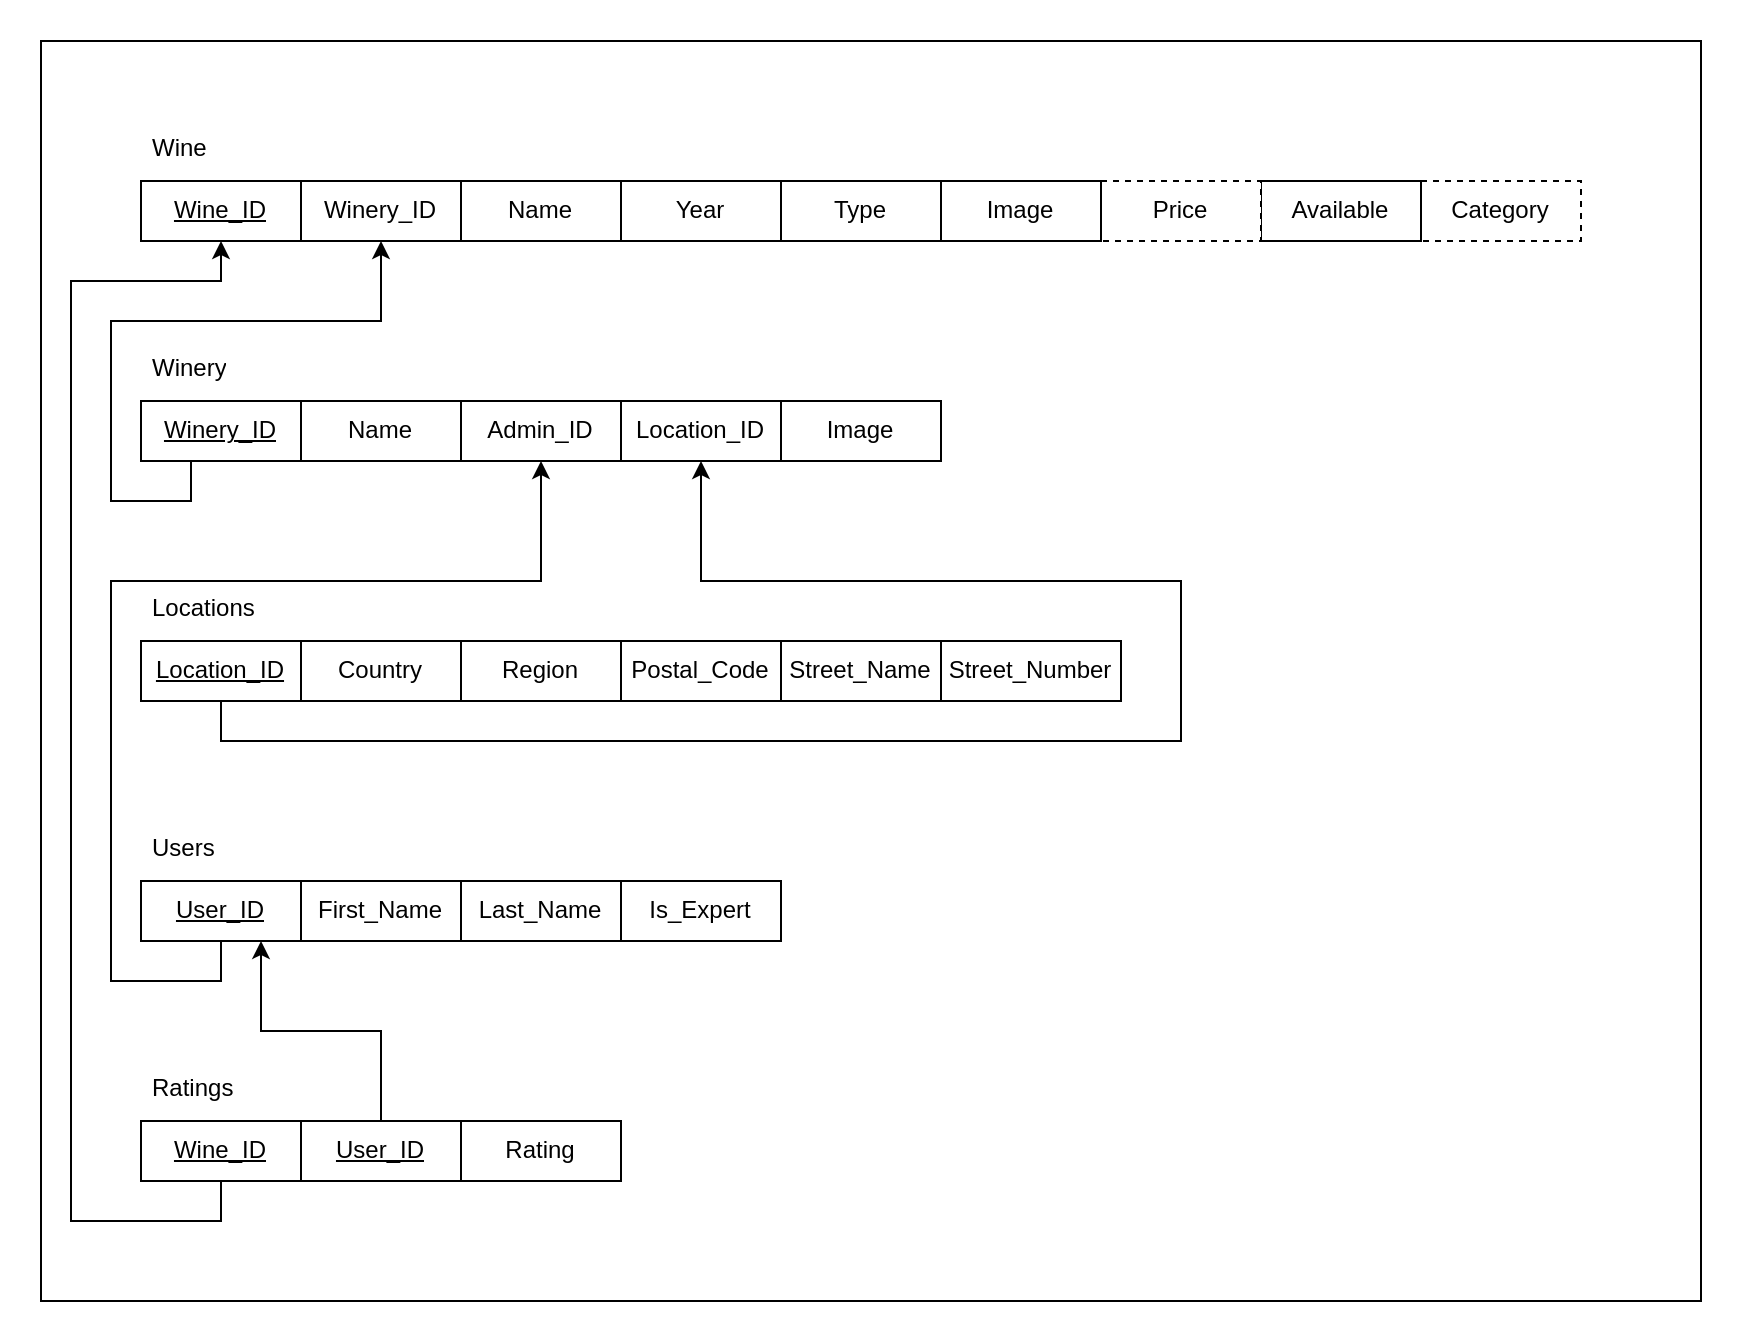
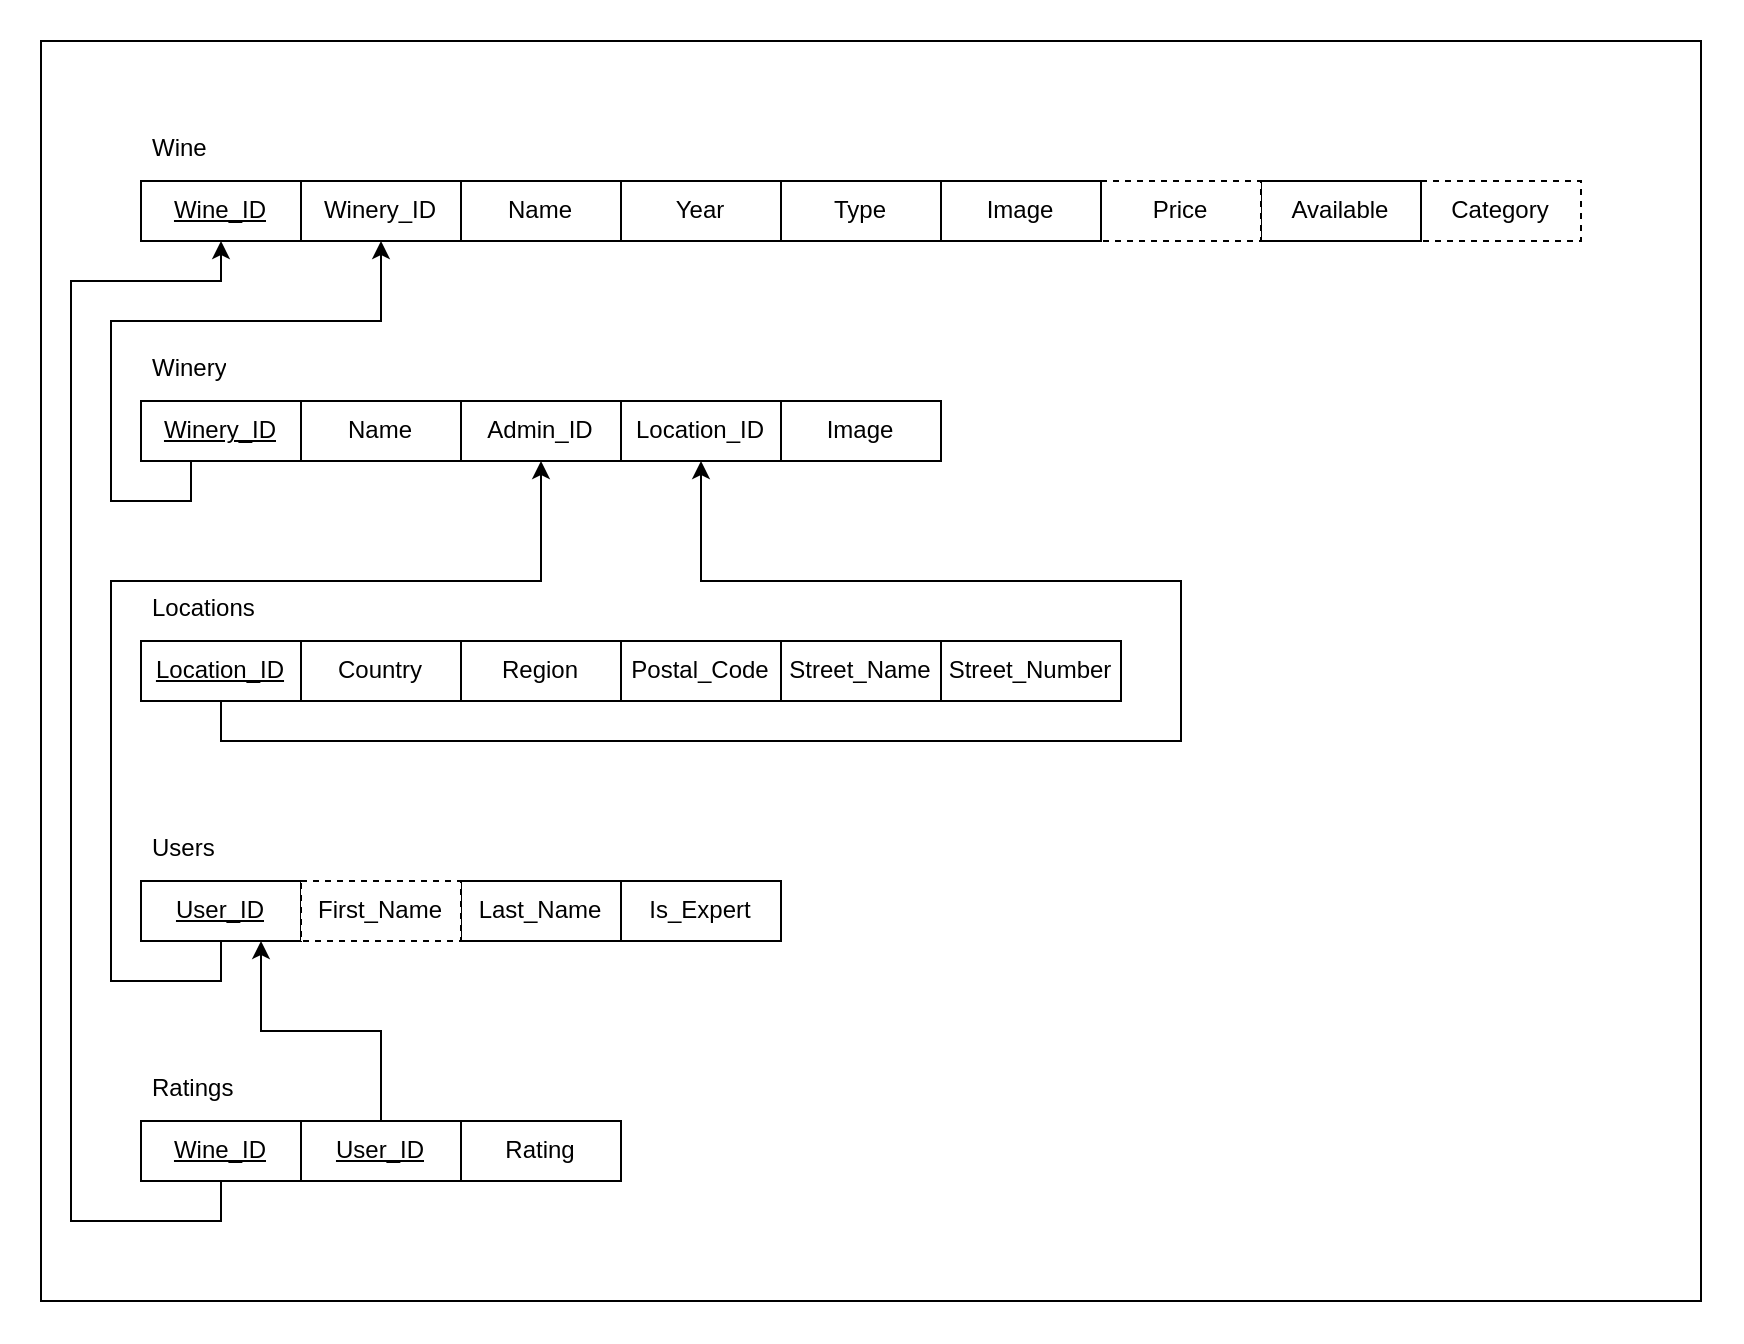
node "First_Name": style solid -> dashed
